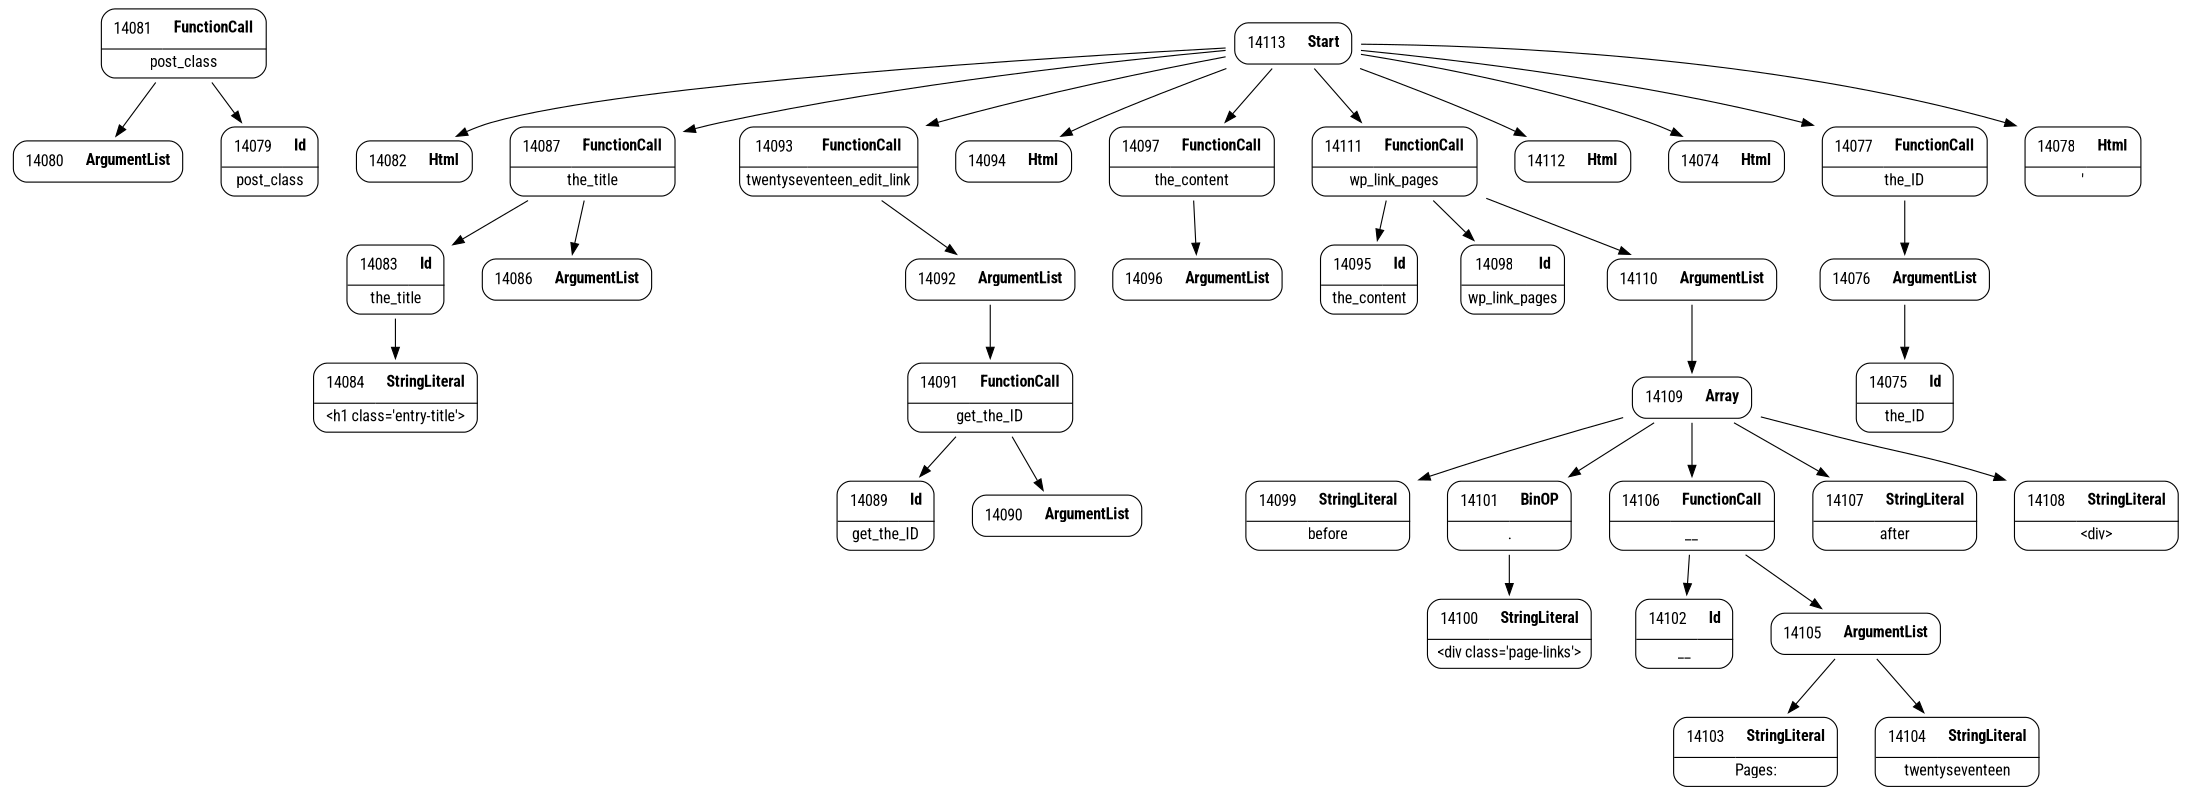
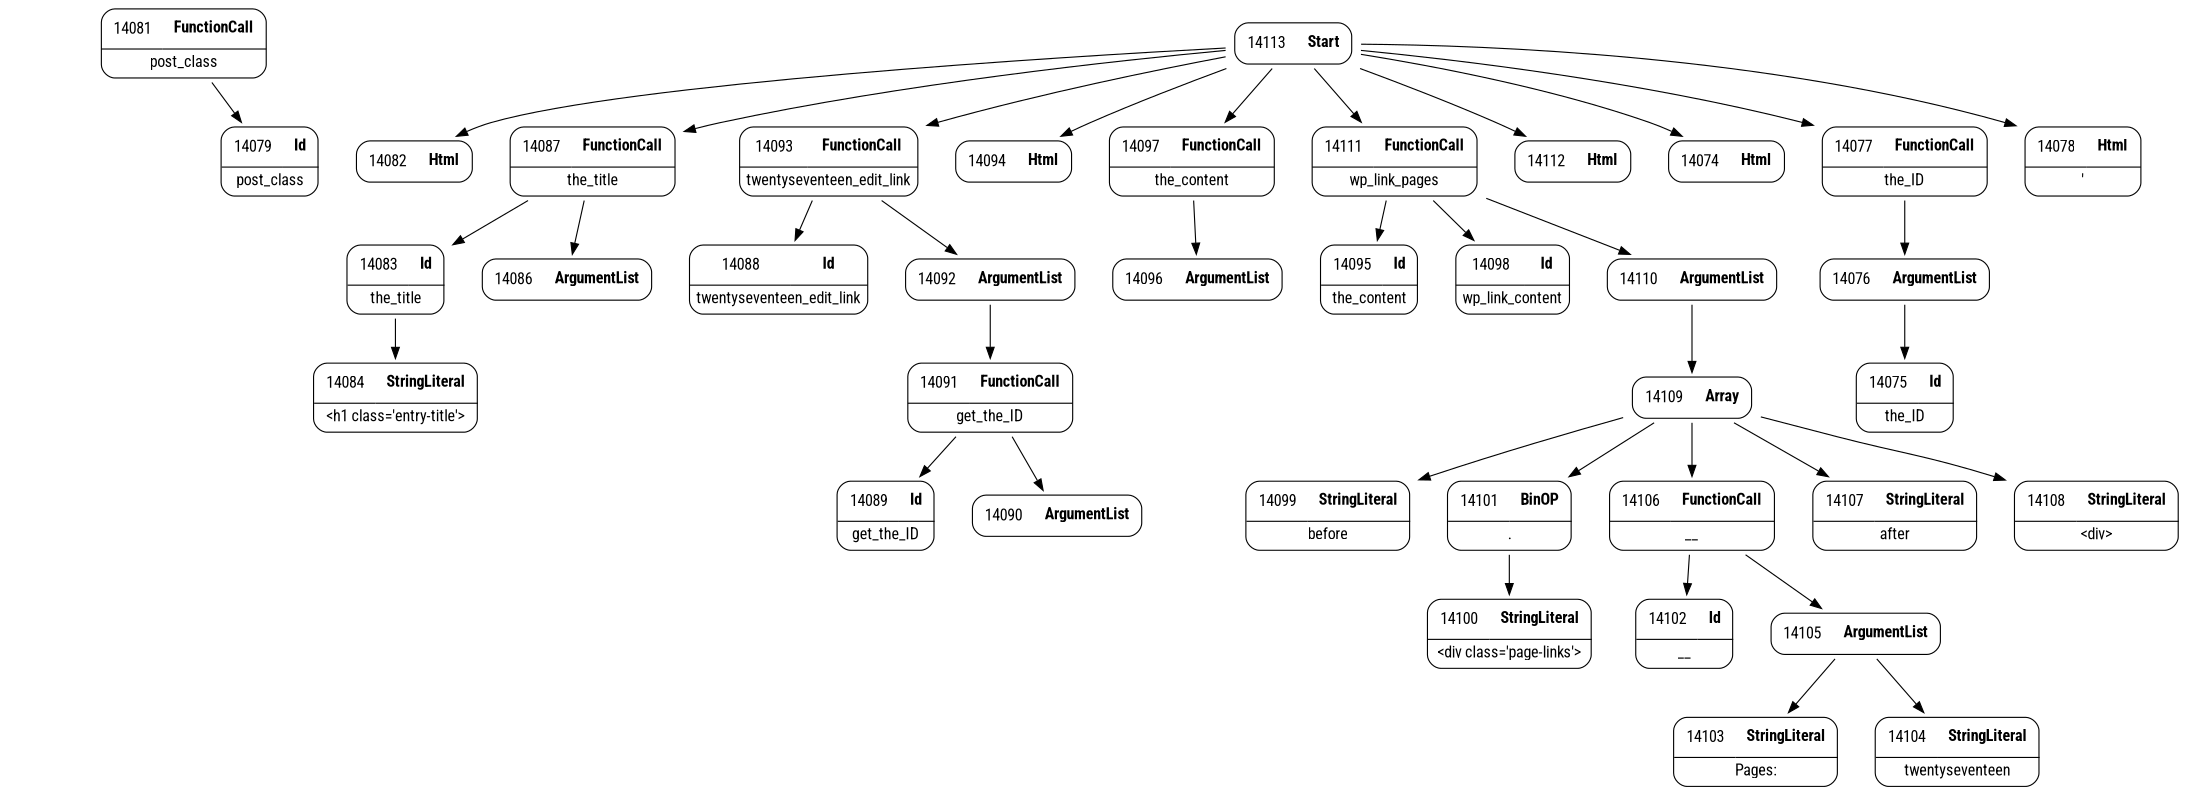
node "14080": removed
node "14088": added
node "14098": text "wp_link_pages" -> "wp_link_content"
